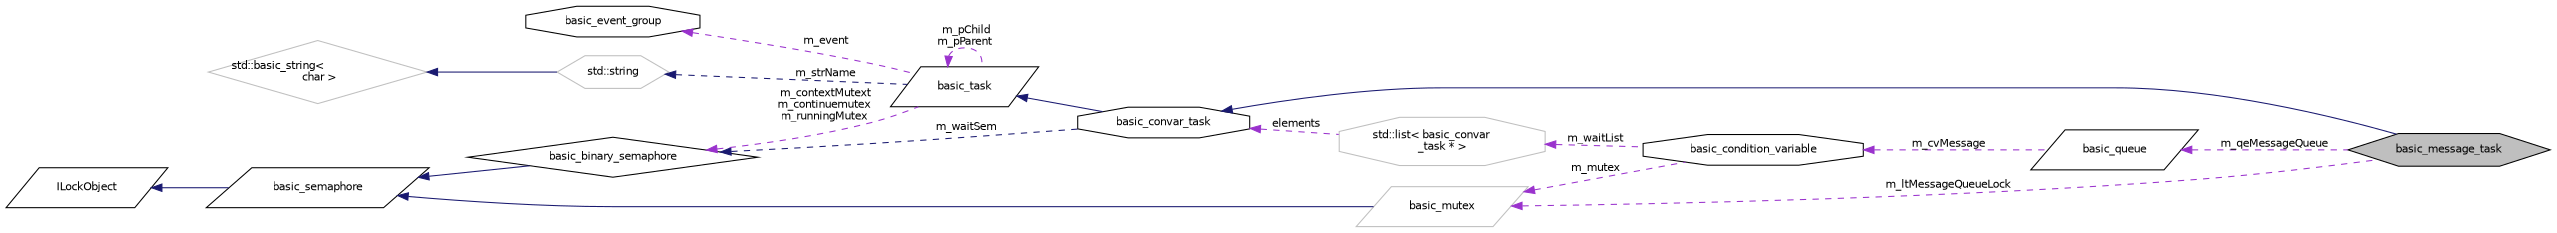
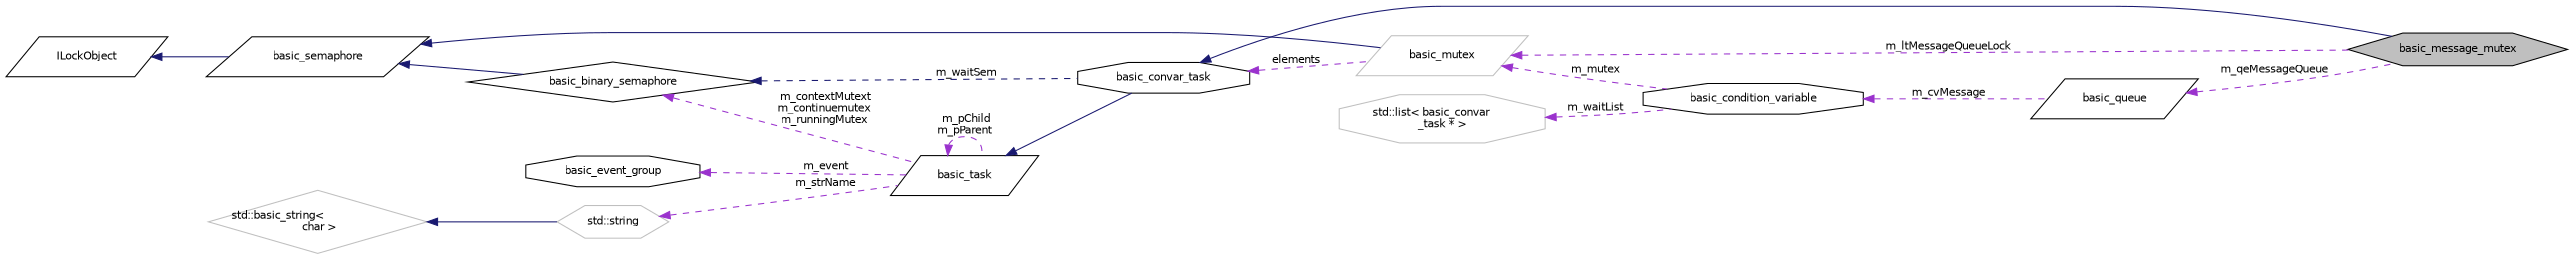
edge "basic_task" -> "std::string": color midnightblue -> darkorchid3
edge "std::list< basic_convar _task * >" -> "basic_convar_task": now "basic_mutex" -> "basic_convar_task"
node "basic_message_task": label "basic_message_task" -> "basic_message_mutex"
